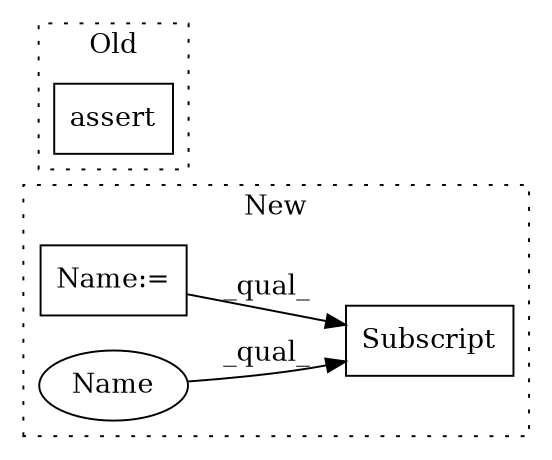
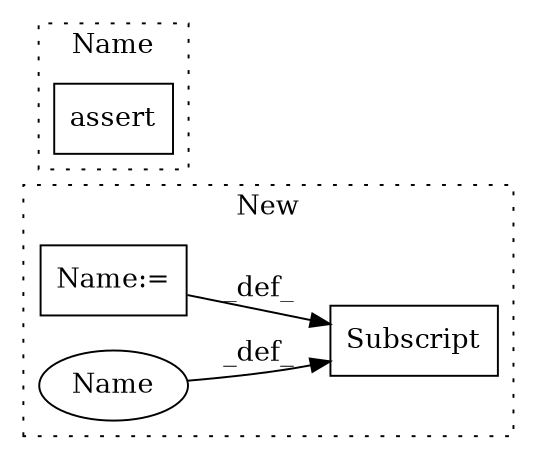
cluster "Old": label "Old" -> "Name"
edge "Name:=" -> "Subscript": label "_qual_" -> "_def_"
edge "Name" -> "Subscript": label "_qual_" -> "_def_"
